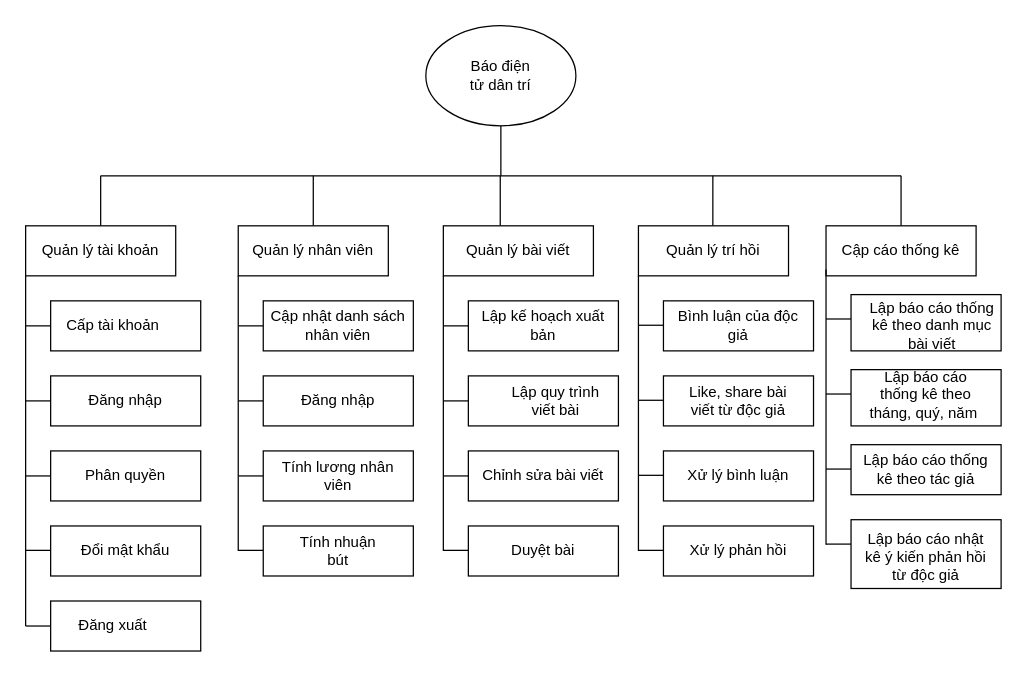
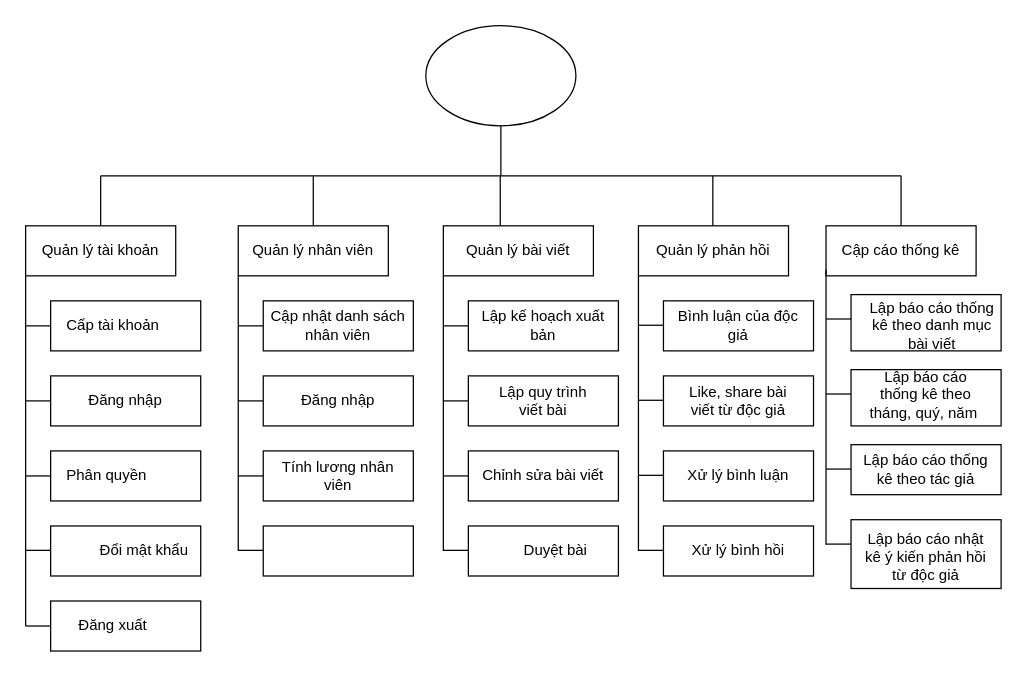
node "Báo điện tử dân trí": removed
node "Quản lý trí hồi": label "Quản lý trí hồi" -> "Quản lý phản hồi"
node "Lập quy trình viết bài": moved (556, 401) -> (543, 401)
node "Phân quyền": moved (126, 476) -> (107, 476)
node "Đổi mật khẩu": moved (126, 551) -> (144, 551)
node "Tính nhuận bút": removed
node "Duyệt bài": moved (543, 551) -> (556, 551)
node "Xử lý phản hồi": label "Xử lý phản hồi" -> "Xử lý bình hồi"
